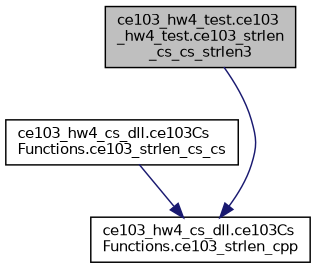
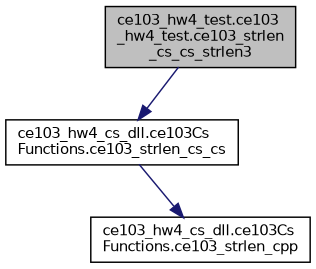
edge "ce103_hw4_test.ce103 _hw4_test.ce103_strlen _cs_cs_strlen3" -> "ce103_hw4_cs_dll.ce103Cs Functions.ce103_strlen_cpp": now "ce103_hw4_test.ce103 _hw4_test.ce103_strlen _cs_cs_strlen3" -> "ce103_hw4_cs_dll.ce103Cs Functions.ce103_strlen_cs_cs"
